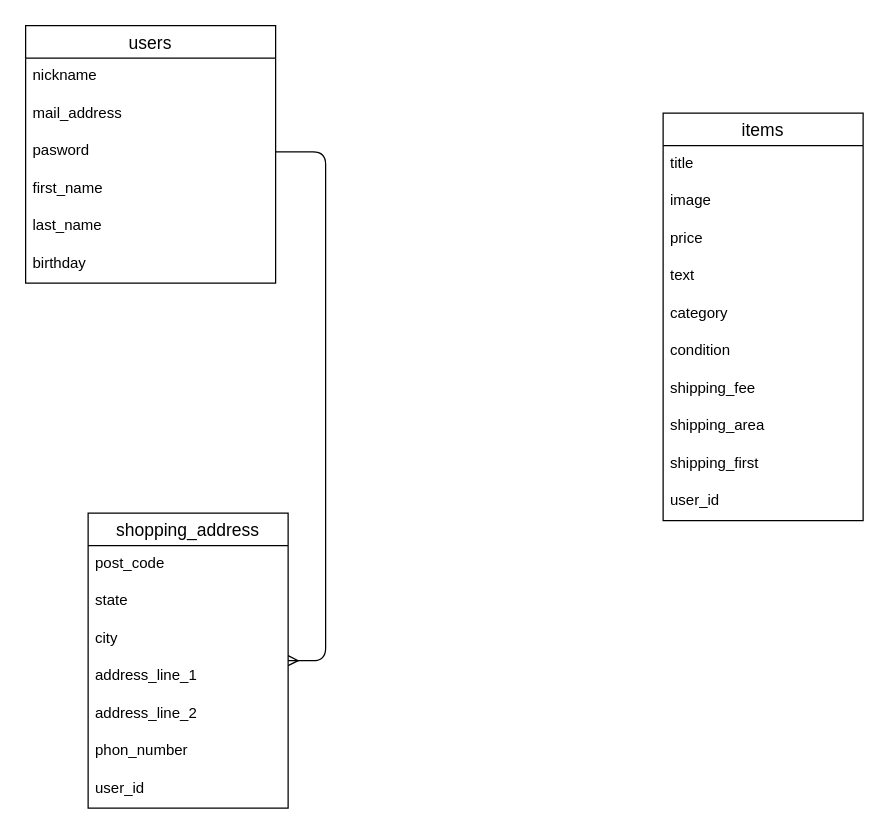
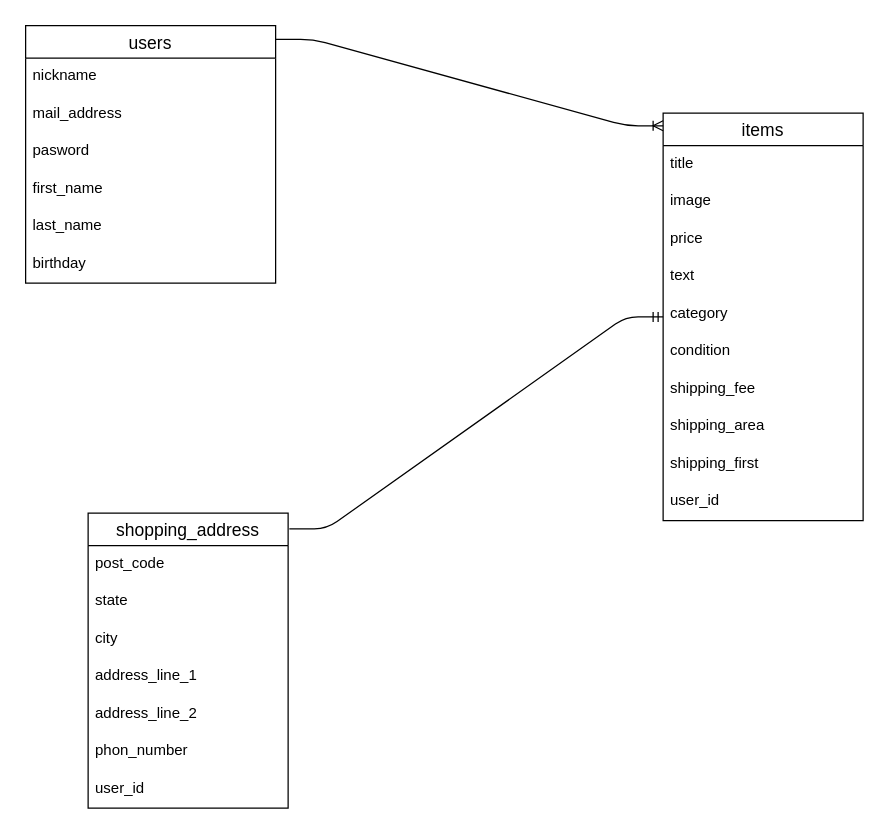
edge "users" -> "items": added
edge "pasword" -> "shopping_address": removed
edge "shopping_address" -> "items": added
